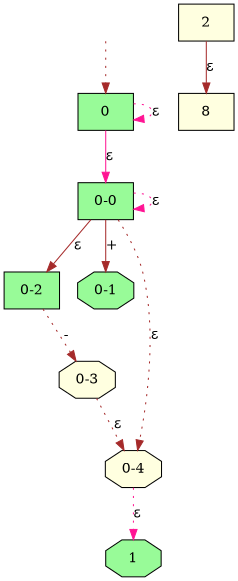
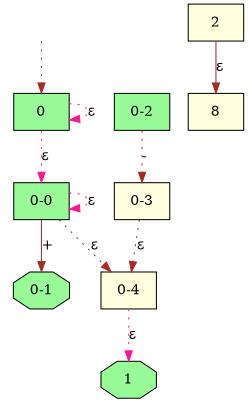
edge "0" -> "0-0": style solid -> dotted
edge "0-0" -> "0-2": removed, label "ε"
node "0-3": shape octagon -> box
node "0-4": shape octagon -> box
